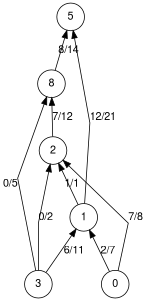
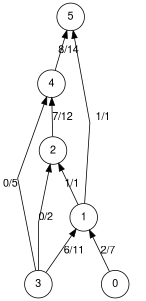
node "8": label "8" -> "4"
edge "1" -> "5": label "12/21" -> "1/1"
edge "0" -> "2": removed, label "7/8"
